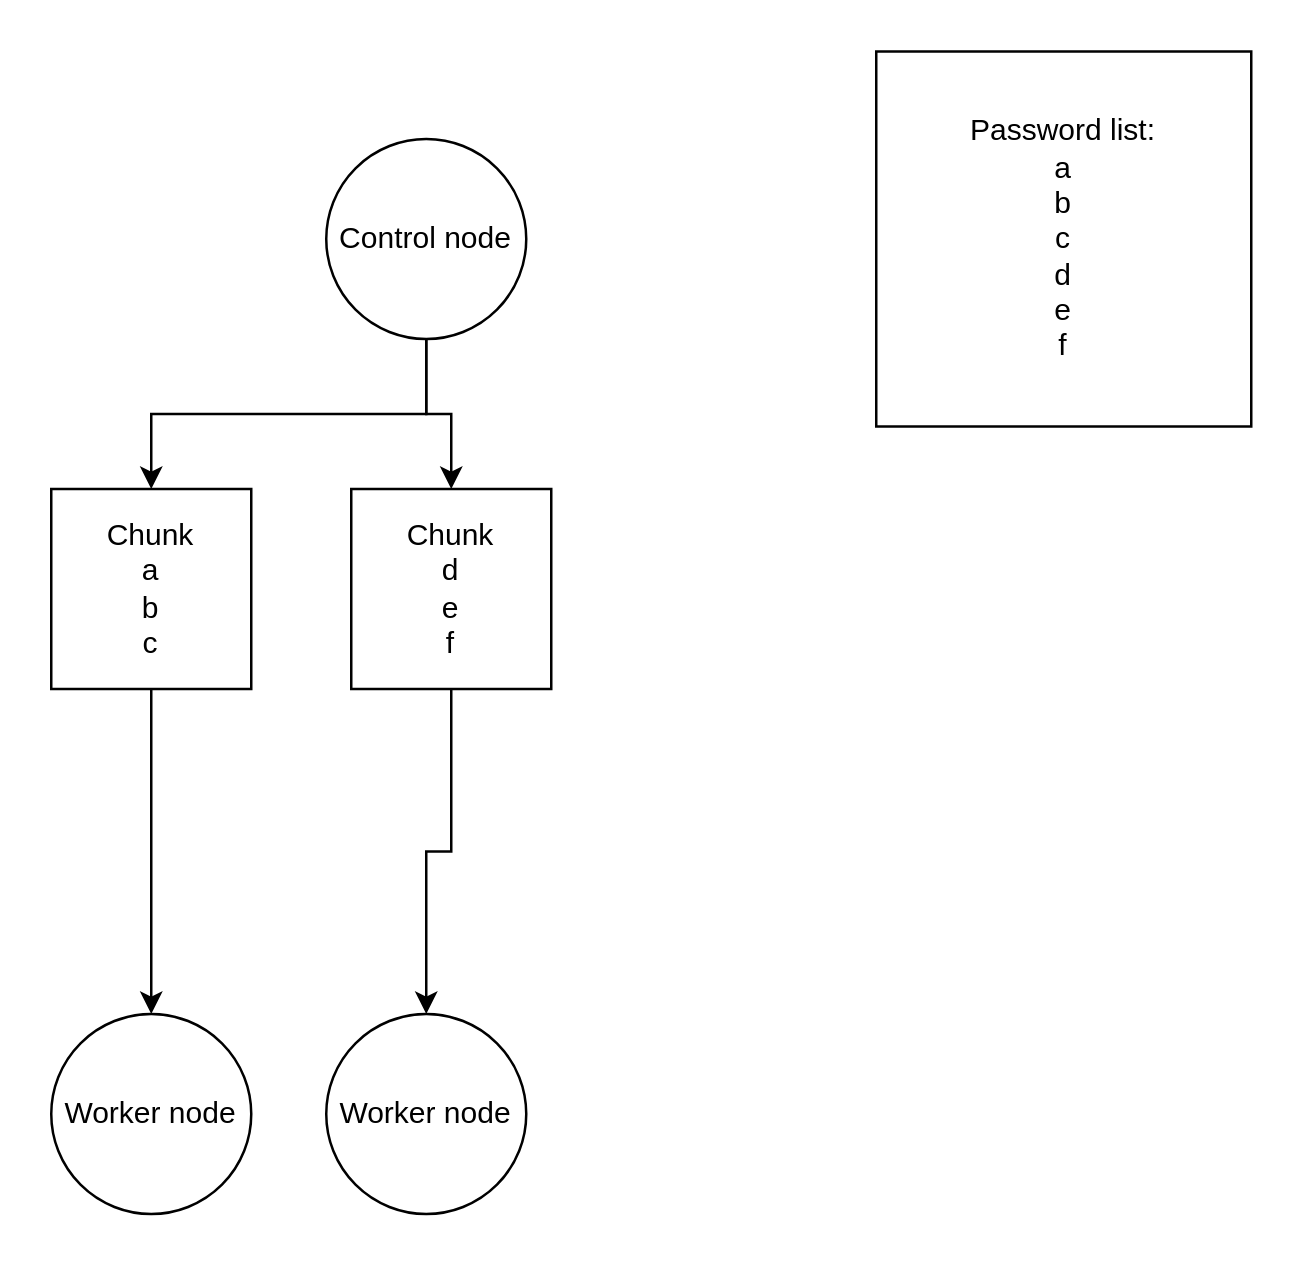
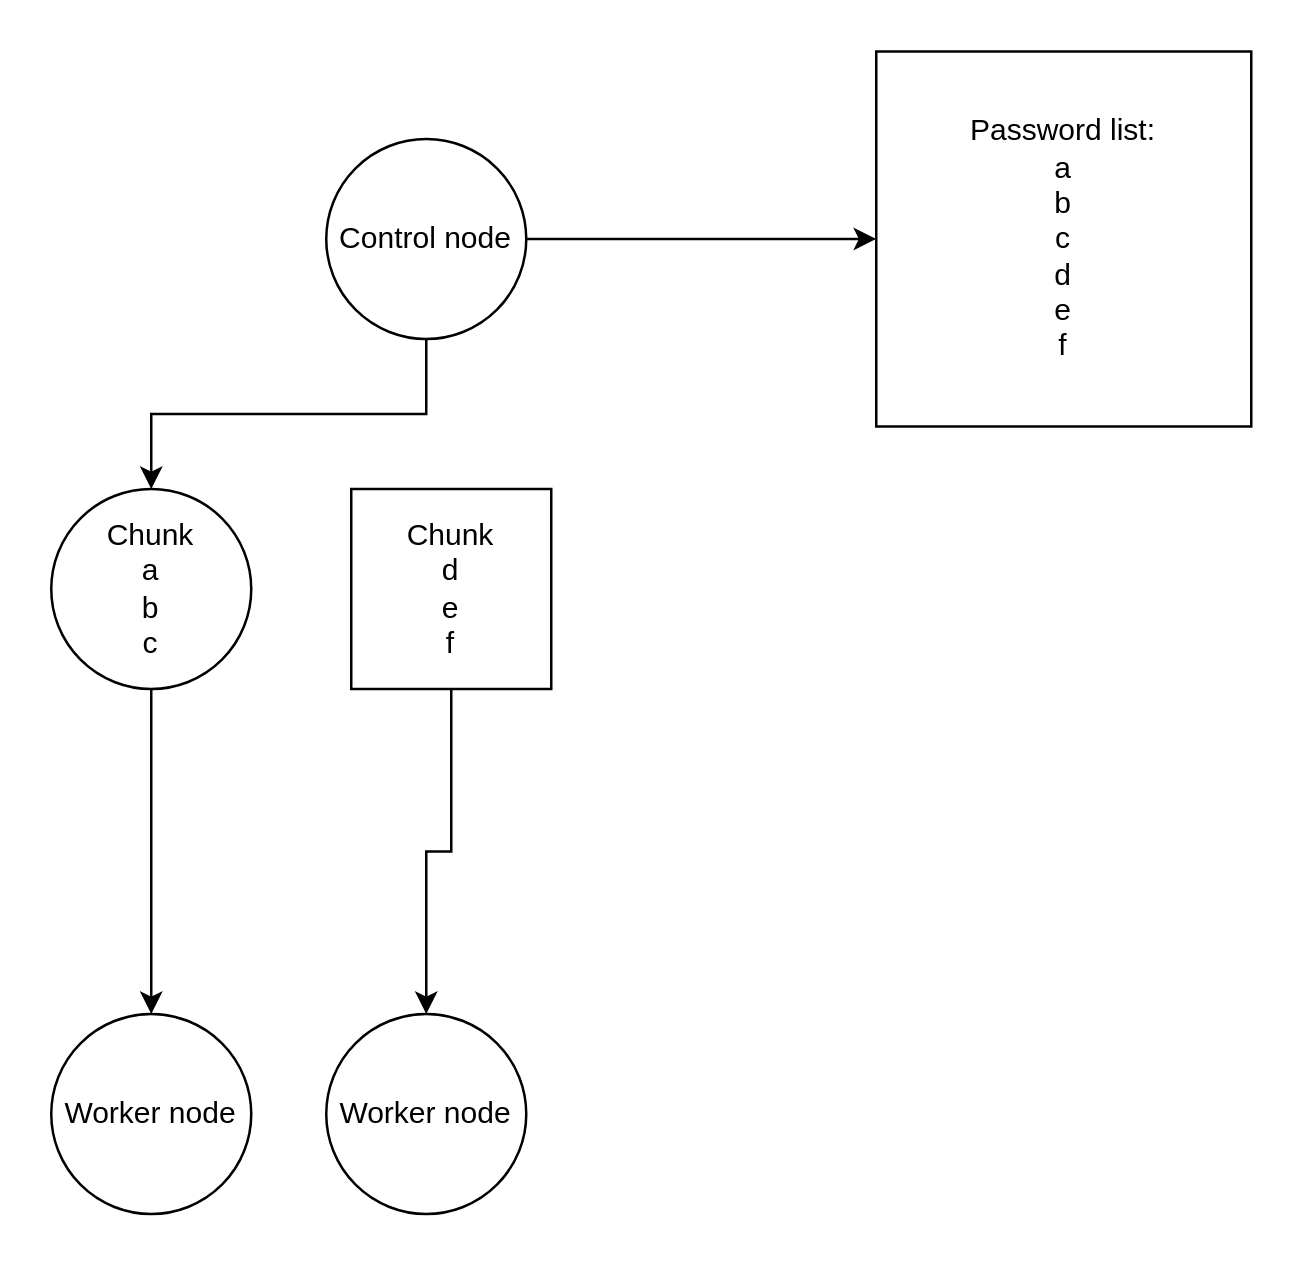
edge "Control node" -> "Chunk d e f": now "Control node" -> "Password list: a b c d e f"
node "Chunk a b c": shape rectangle -> ellipse
